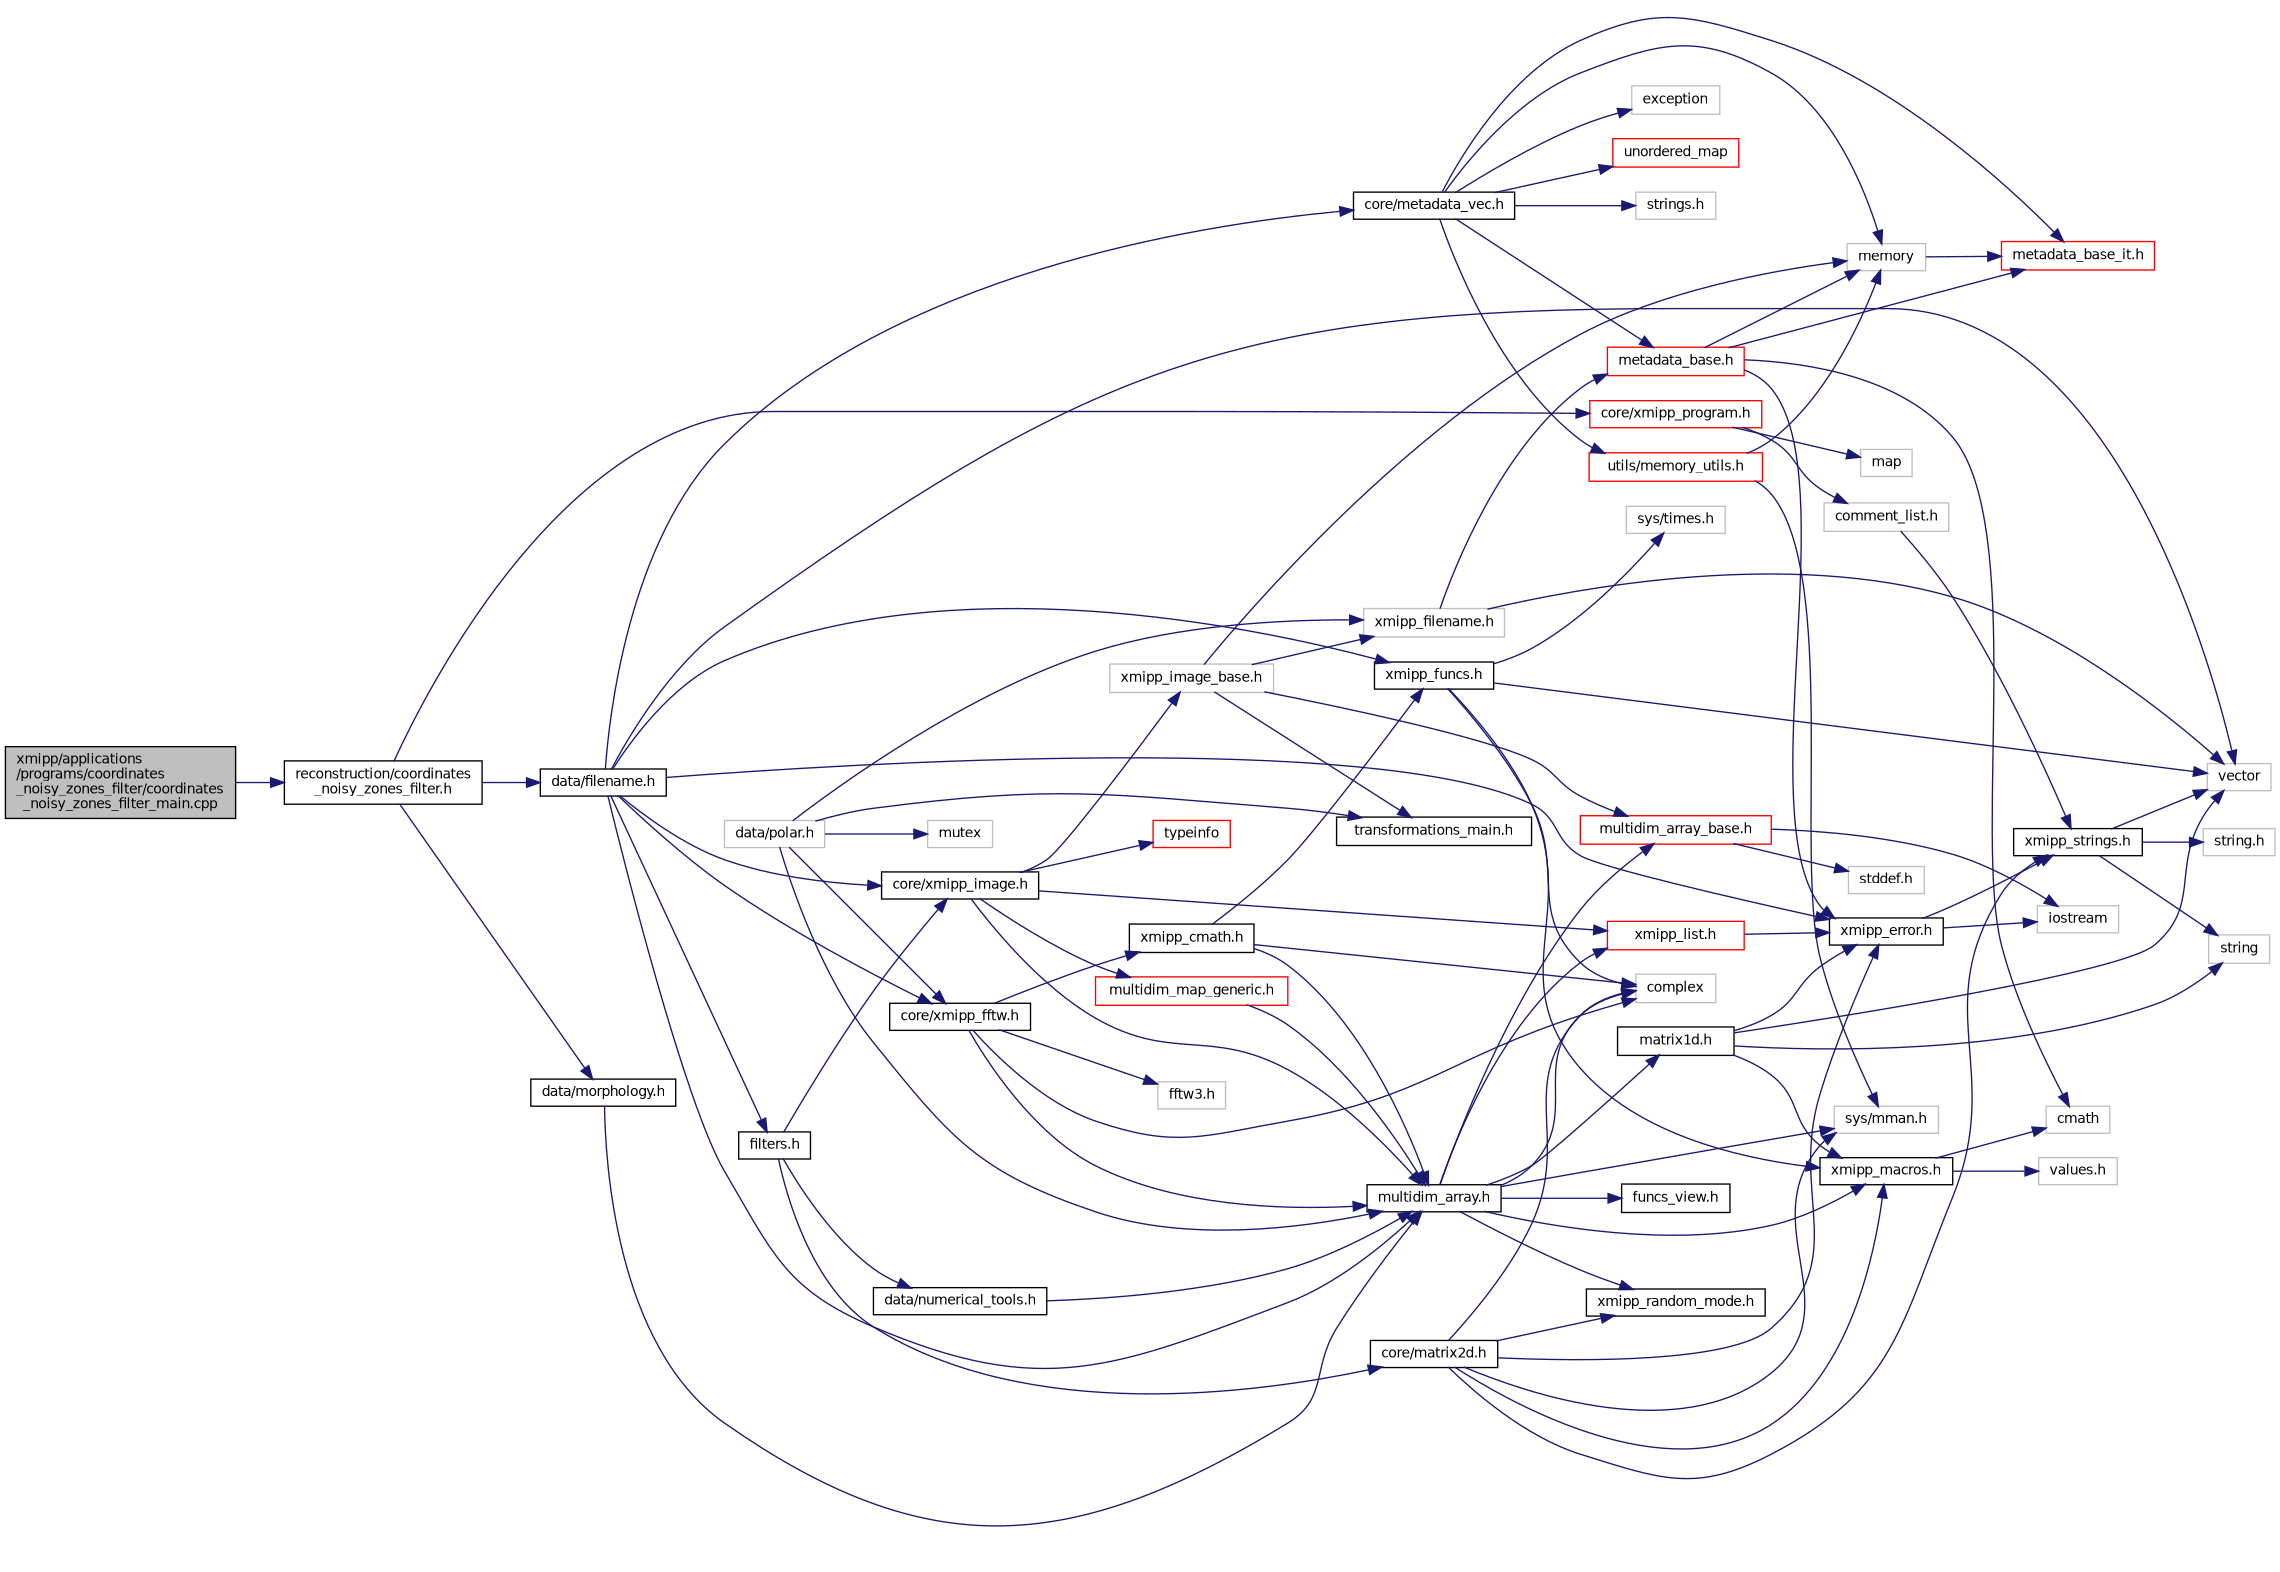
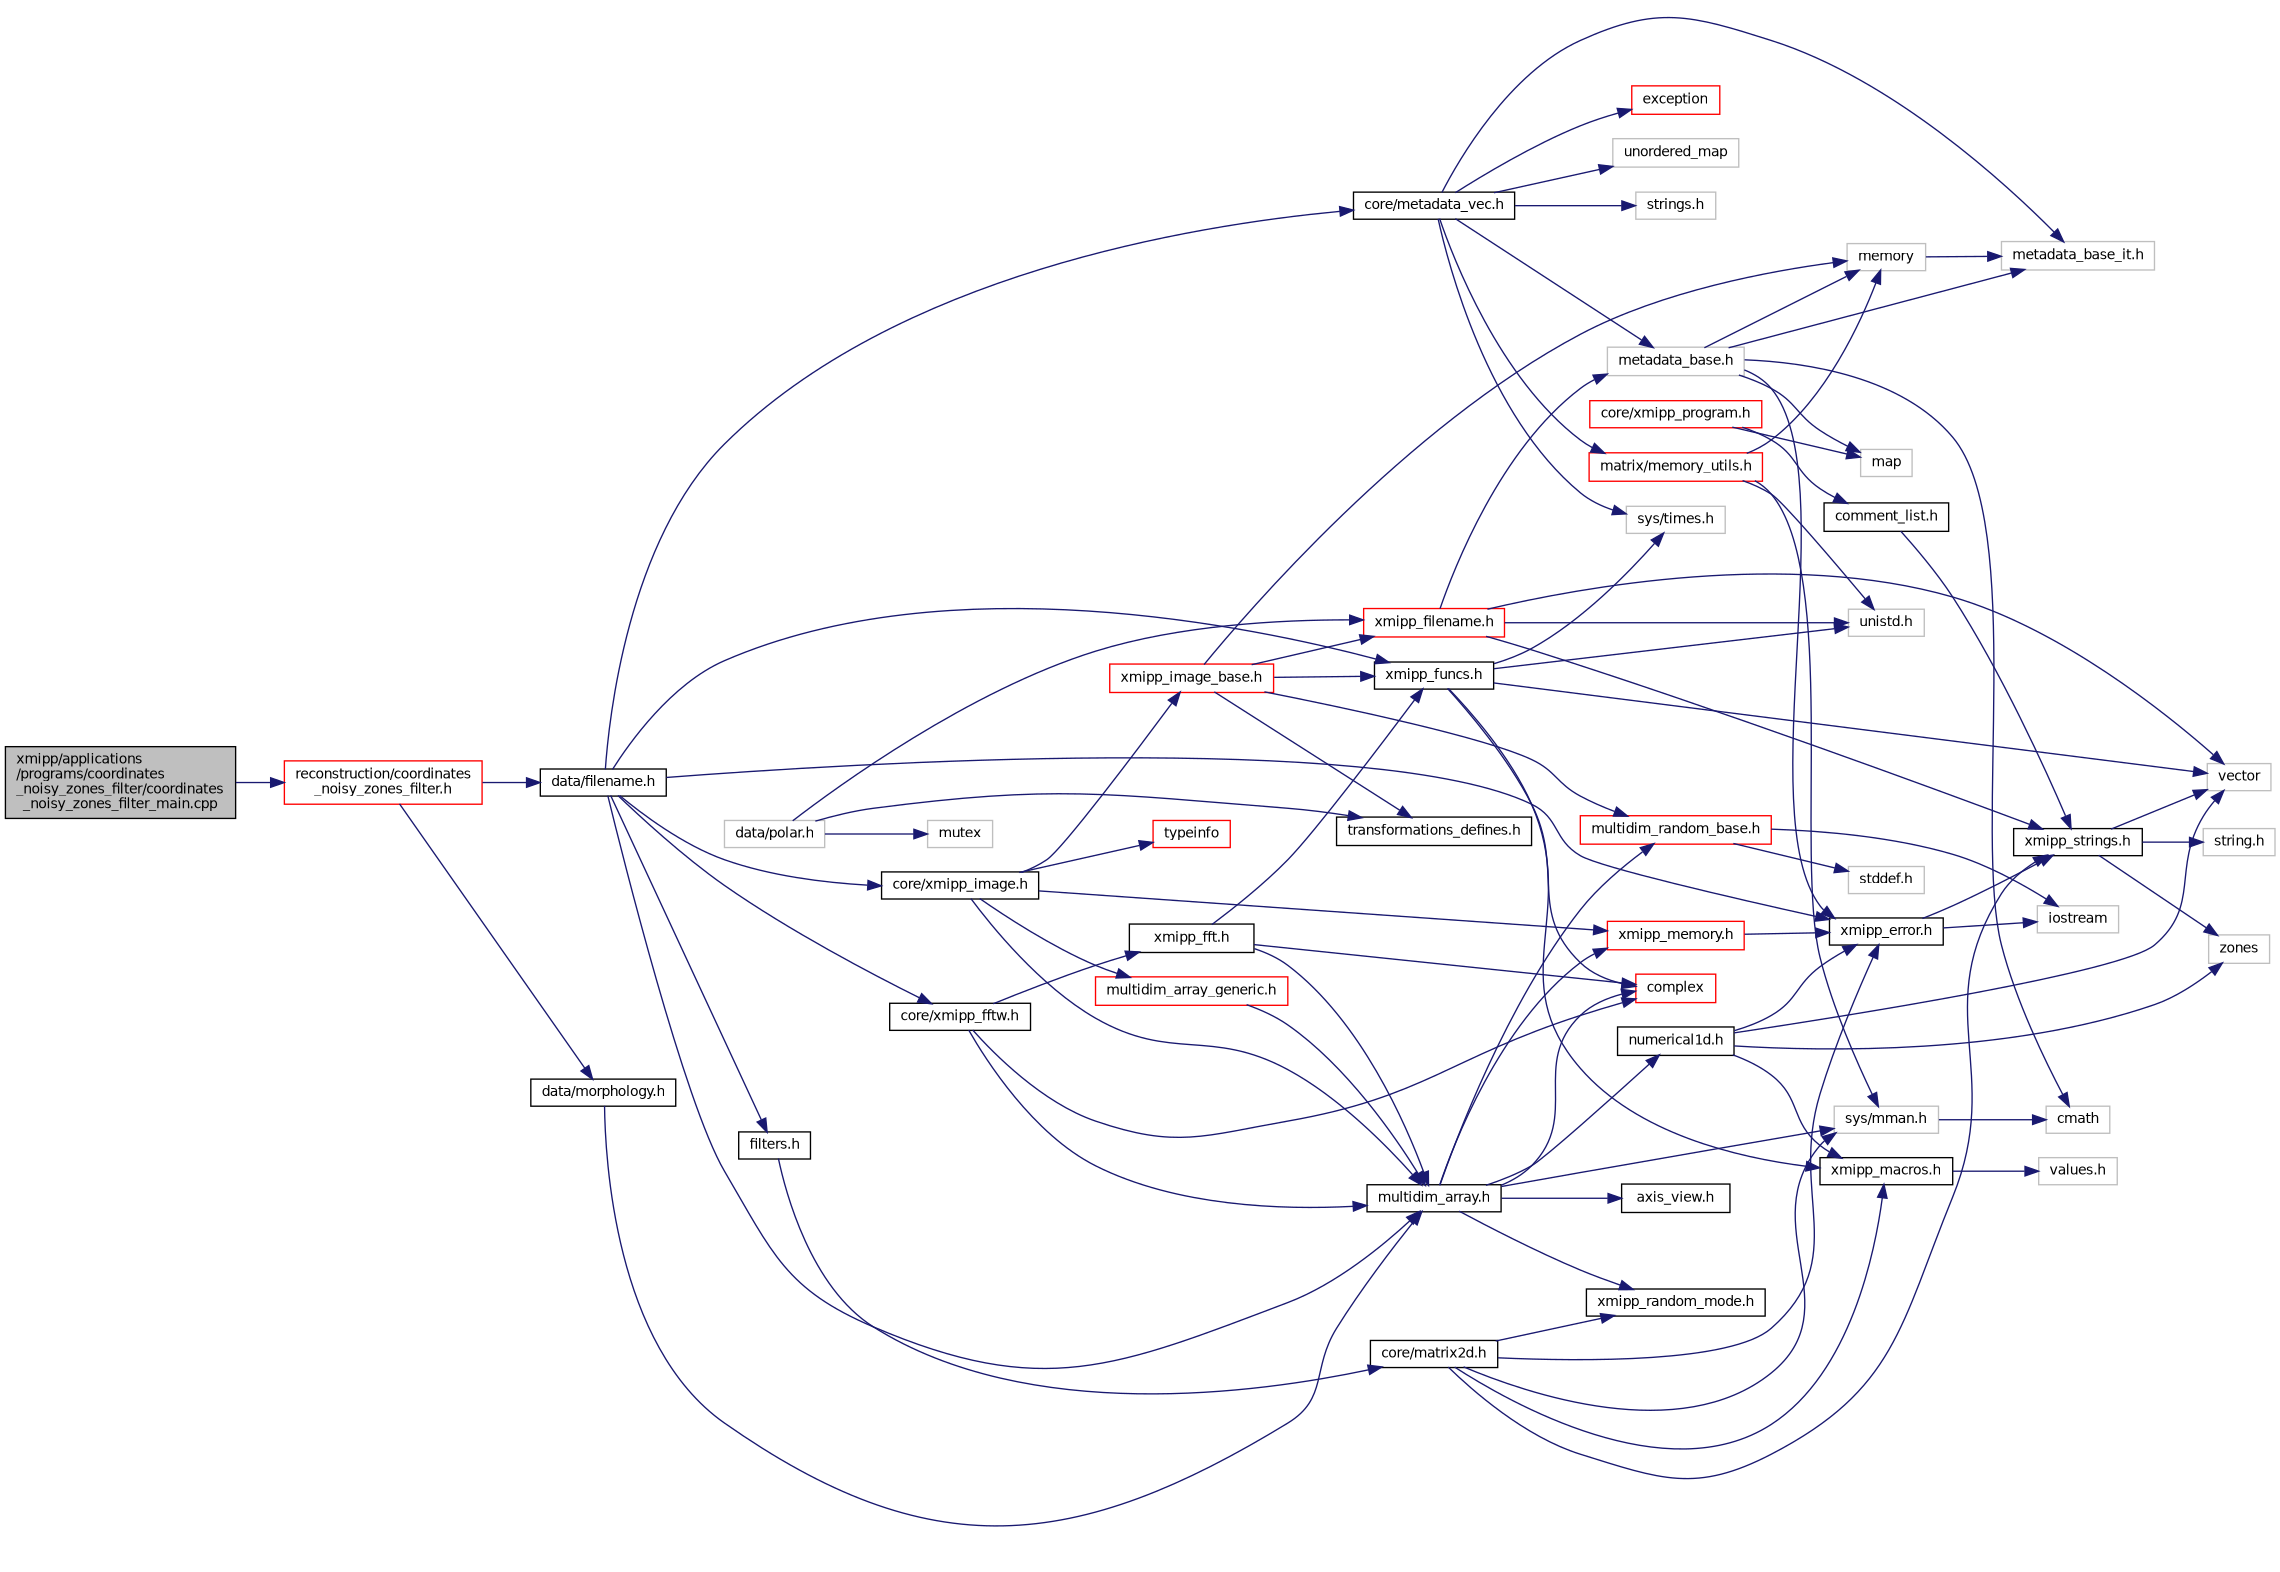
edge "core/metadata_vec.h" -> "memory": now "core/metadata_vec.h" -> "sys/times.h"
node "exception": color grey75 -> red
node "unordered_map": color red -> grey75
node "metadata_base_it.h": color red -> grey75
edge "data/filename.h" -> "vector": removed
node "metadata_base.h": color red -> grey75
edge "metadata_base.h" -> "map": added
edge "reconstruction/coordinates _noisy_zones_filter.h" -> "core/xmipp_program.h": removed
node "utils/memory_utils.h": label "utils/memory_utils.h" -> "matrix/memory_utils.h"
node "comment_list.h": color grey75 -> black
node "xmipp_filename.h": color grey75 -> red
node "unistd.h": added
edge "xmipp_image_base.h" -> "xmipp_funcs.h": added
node "xmipp_image_base.h": color grey75 -> red
edge "xmipp_filename.h" -> "xmipp_strings.h": added
node "reconstruction/coordinates _noisy_zones_filter.h": color black -> red
node "multidim_array_base.h": label "multidim_array_base.h" -> "multidim_random_base.h"
node "transformations_main.h": label "transformations_main.h" -> "transformations_defines.h"
edge "data/polar.h" -> "core/xmipp_fftw.h": removed
node "xmipp_list.h": label "xmipp_list.h" -> "xmipp_memory.h"
node "xmipp_cmath.h": label "xmipp_cmath.h" -> "xmipp_fft.h"
node "string": label "string" -> "zones"
node "complex": color grey75 -> red
node "multidim_map_generic.h": label "multidim_map_generic.h" -> "multidim_array_generic.h"
edge "filters.h" -> "core/xmipp_image.h": removed
node "matrix1d.h": label "matrix1d.h" -> "numerical1d.h"
node "fftw3.h": removed
edge "core/matrix2d.h" -> "complex": removed
edge "xmipp_macros.h" -> "cmath": now "sys/mman.h" -> "cmath"
edge "data/polar.h" -> "multidim_array.h": removed
node "funcs_view.h": label "funcs_view.h" -> "axis_view.h"
edge "multidim_array.h" -> "xmipp_macros.h": removed
node "data/numerical_tools.h": removed
